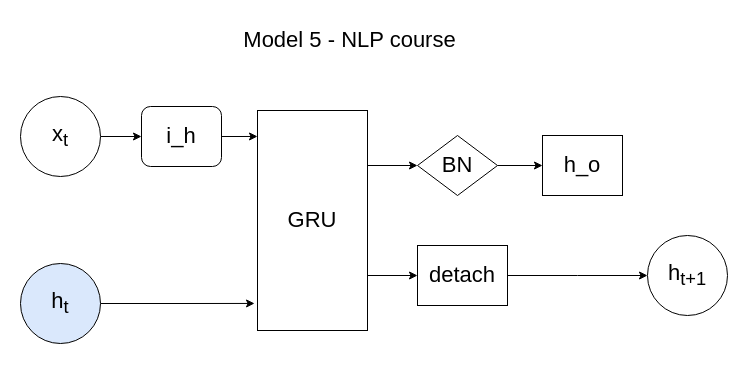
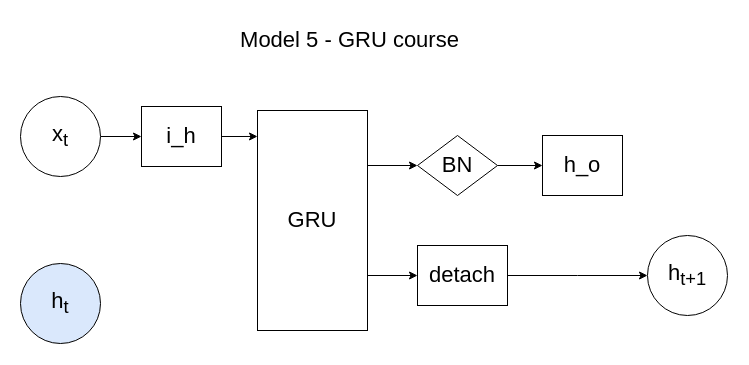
node "Model 5 - NLP course": label "Model 5 - NLP course" -> "Model 5 - GRU course"
node "i_h": shape rounded rectangle -> rectangle
edge "ht" -> "GRU": removed
